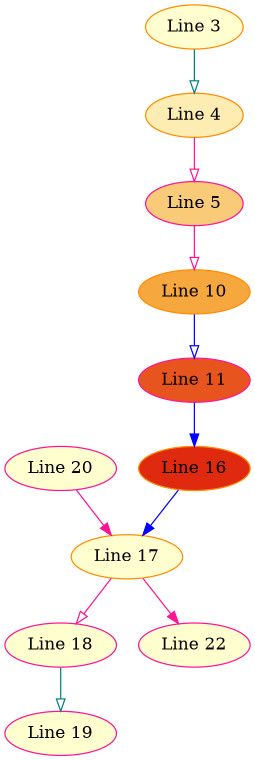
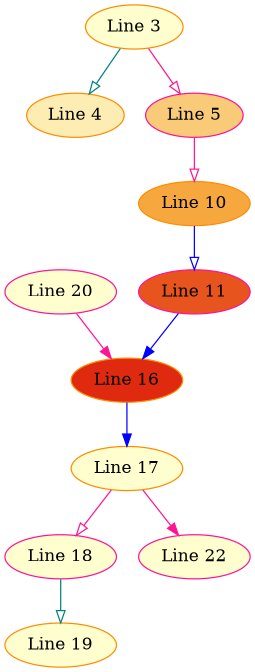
edge "Line 4" -> "Line 5": now "Line 3" -> "Line 5"
edge "Line 20" -> "Line 17": now "Line 20" -> "Line 16"
node "Line 19": color deeppink -> darkorange
